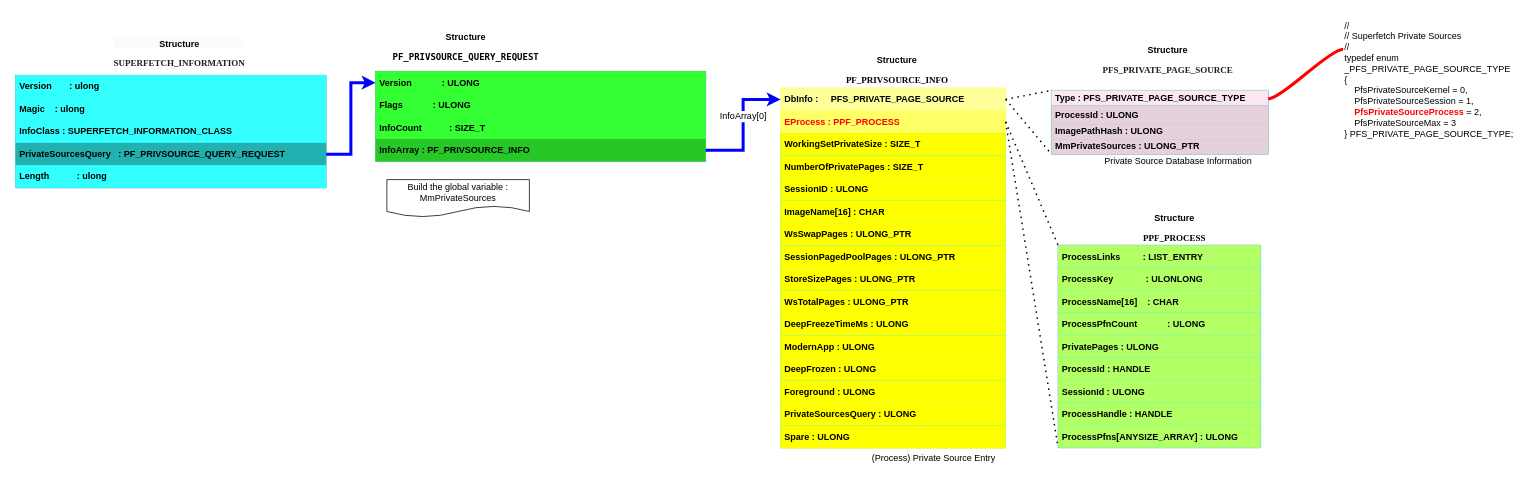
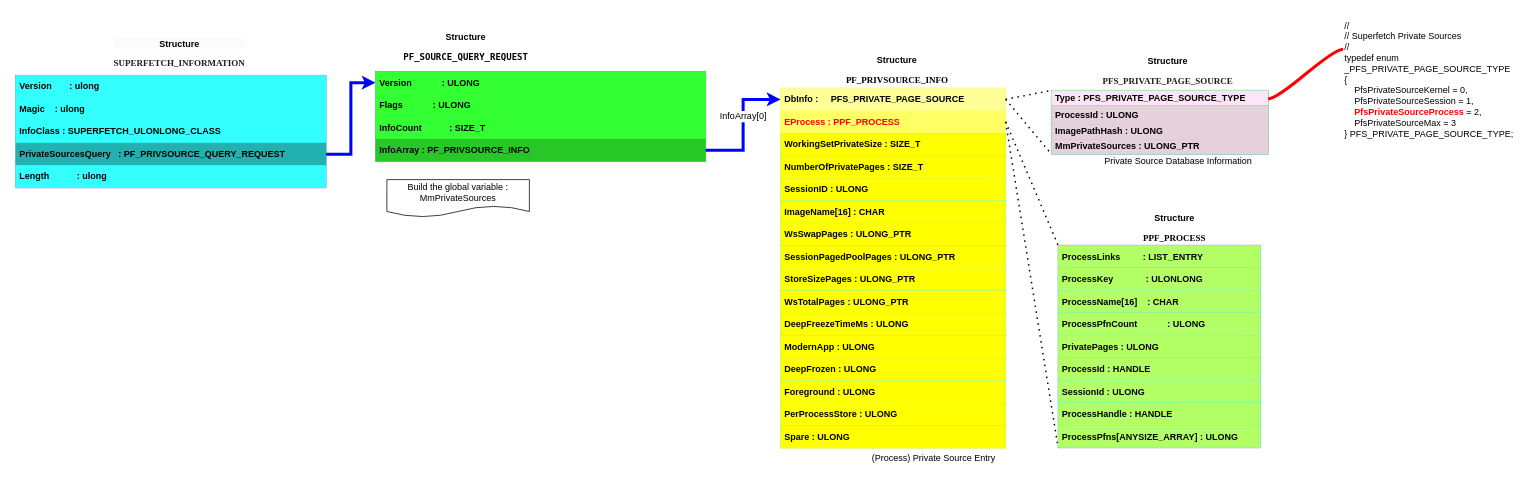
node "Structure PF_PRIVSOURCE_QUERY_REQUEST": label "Structure PF_PRIVSOURCE_QUERY_REQUEST" -> "Structure PF_SOURCE_QUERY_REQUEST"
node "Structure PFS_PRIVATE_PAGE_SOURCE": moved (1167, 64) -> (1167, 75)
node "InfoClass : SUPERFETCH_INFORMATION_CLASS": label "InfoClass : SUPERFETCH_INFORMATION_CLASS" -> "InfoClass : SUPERFETCH_ULONLONG_CLASS"
node "PrivateSourcesQuery : ULONG": label "PrivateSourcesQuery : ULONG" -> "PerProcessStore : ULONG"
